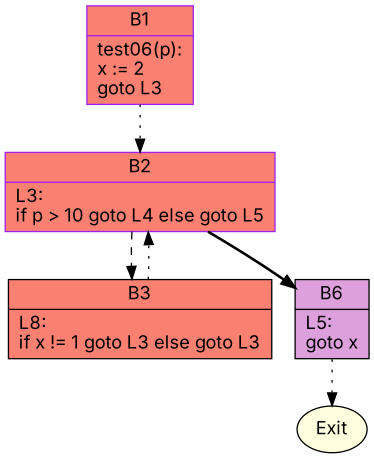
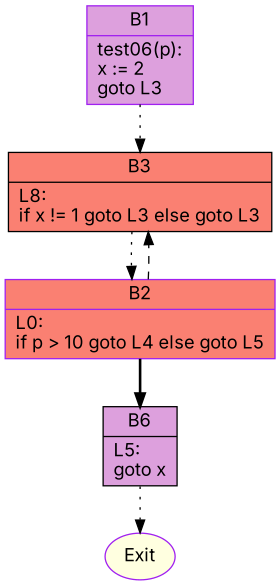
node "B1": fillcolor salmon -> plum
edge "B1" -> "B2": now "B1" -> "B3"
node "B2": text "L3:" -> "L0:"
node "Exit": color black -> purple
